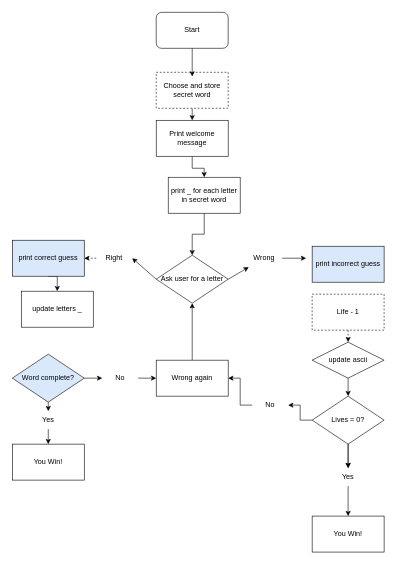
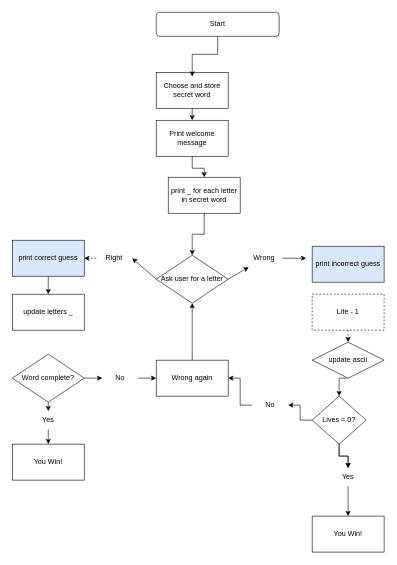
node "Start": size 72x36 -> 123x24
node "Choose and store secret word": style dashed -> solid
node "update letters _": moved (57, 309) -> (48, 312)
node "Word complete?": fillcolor #dae8fc -> #ffffff
node "Lives = 0?": size 72x48 -> 54x48
